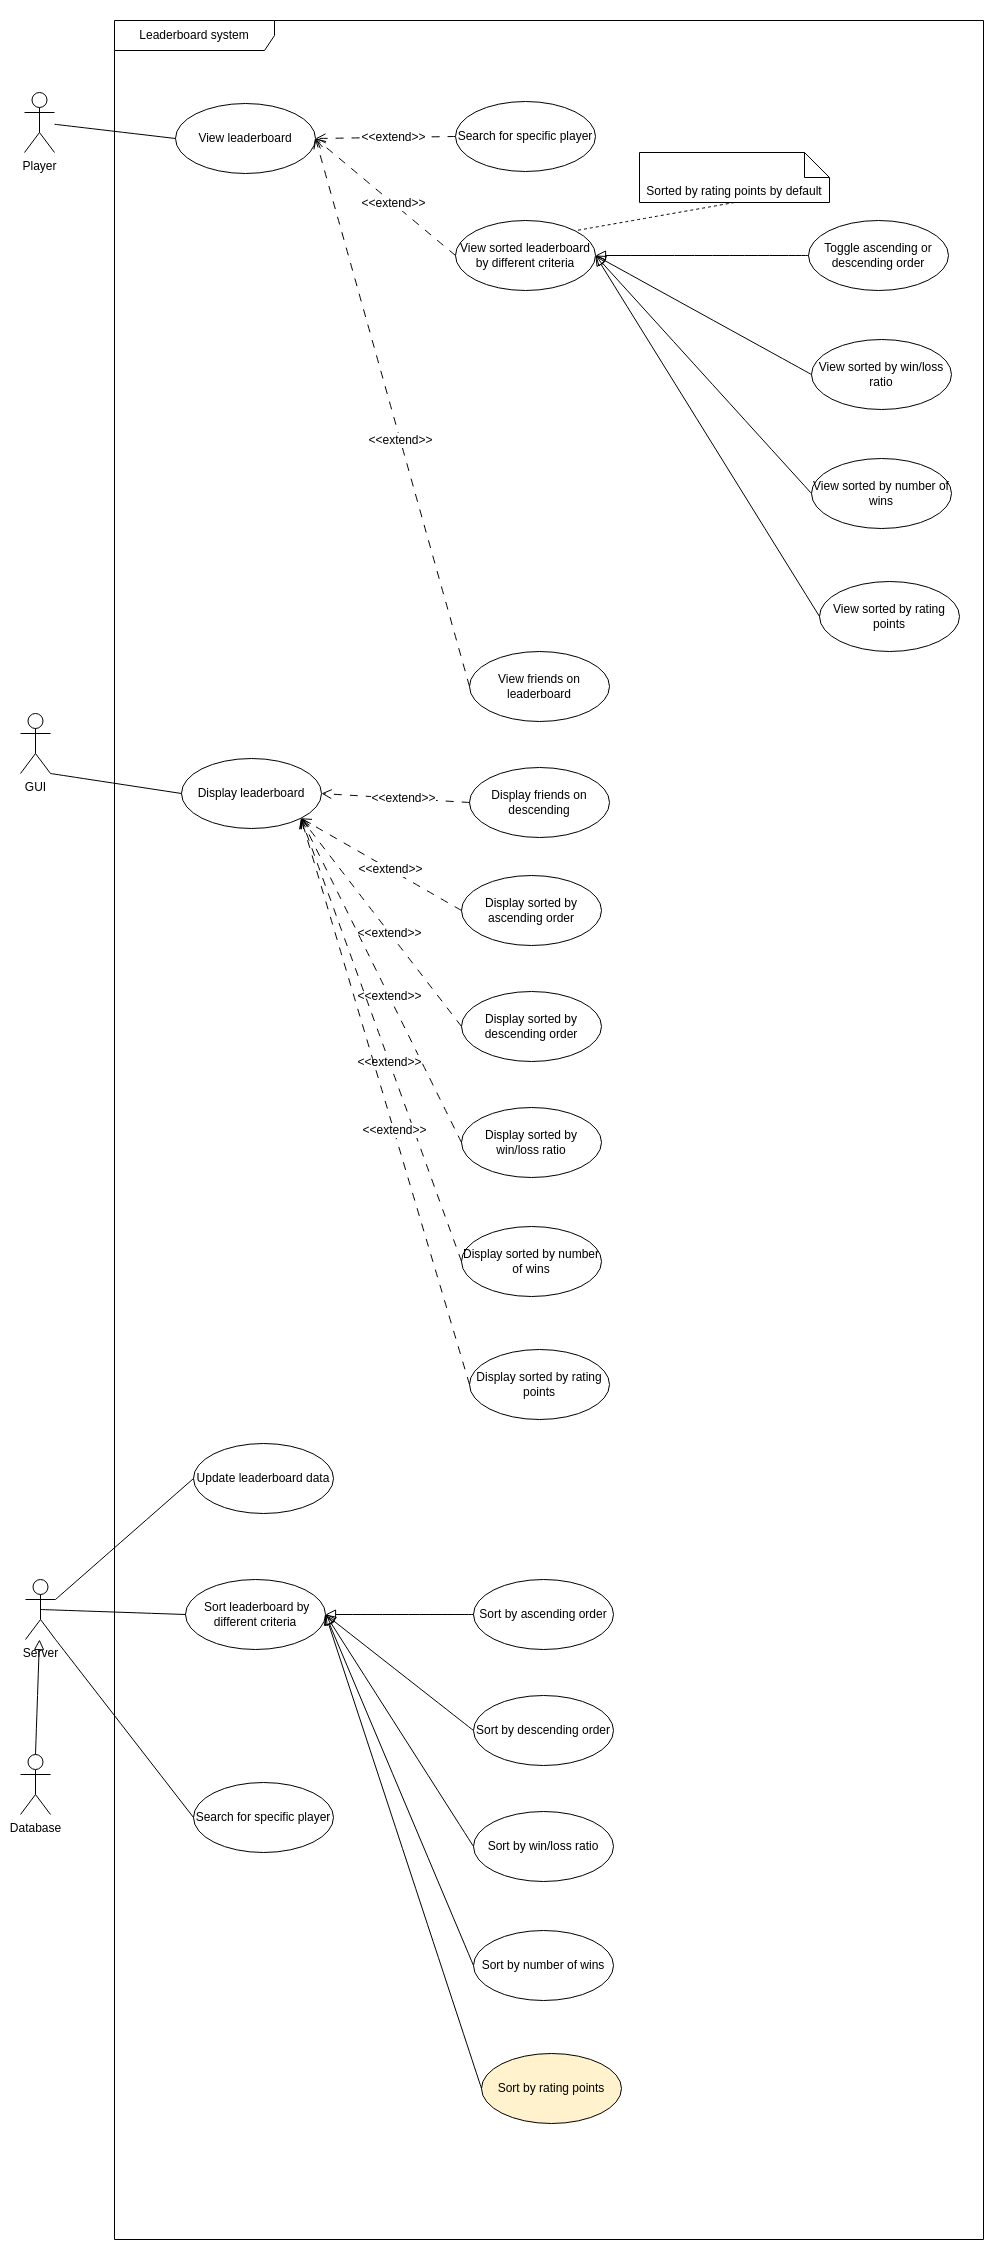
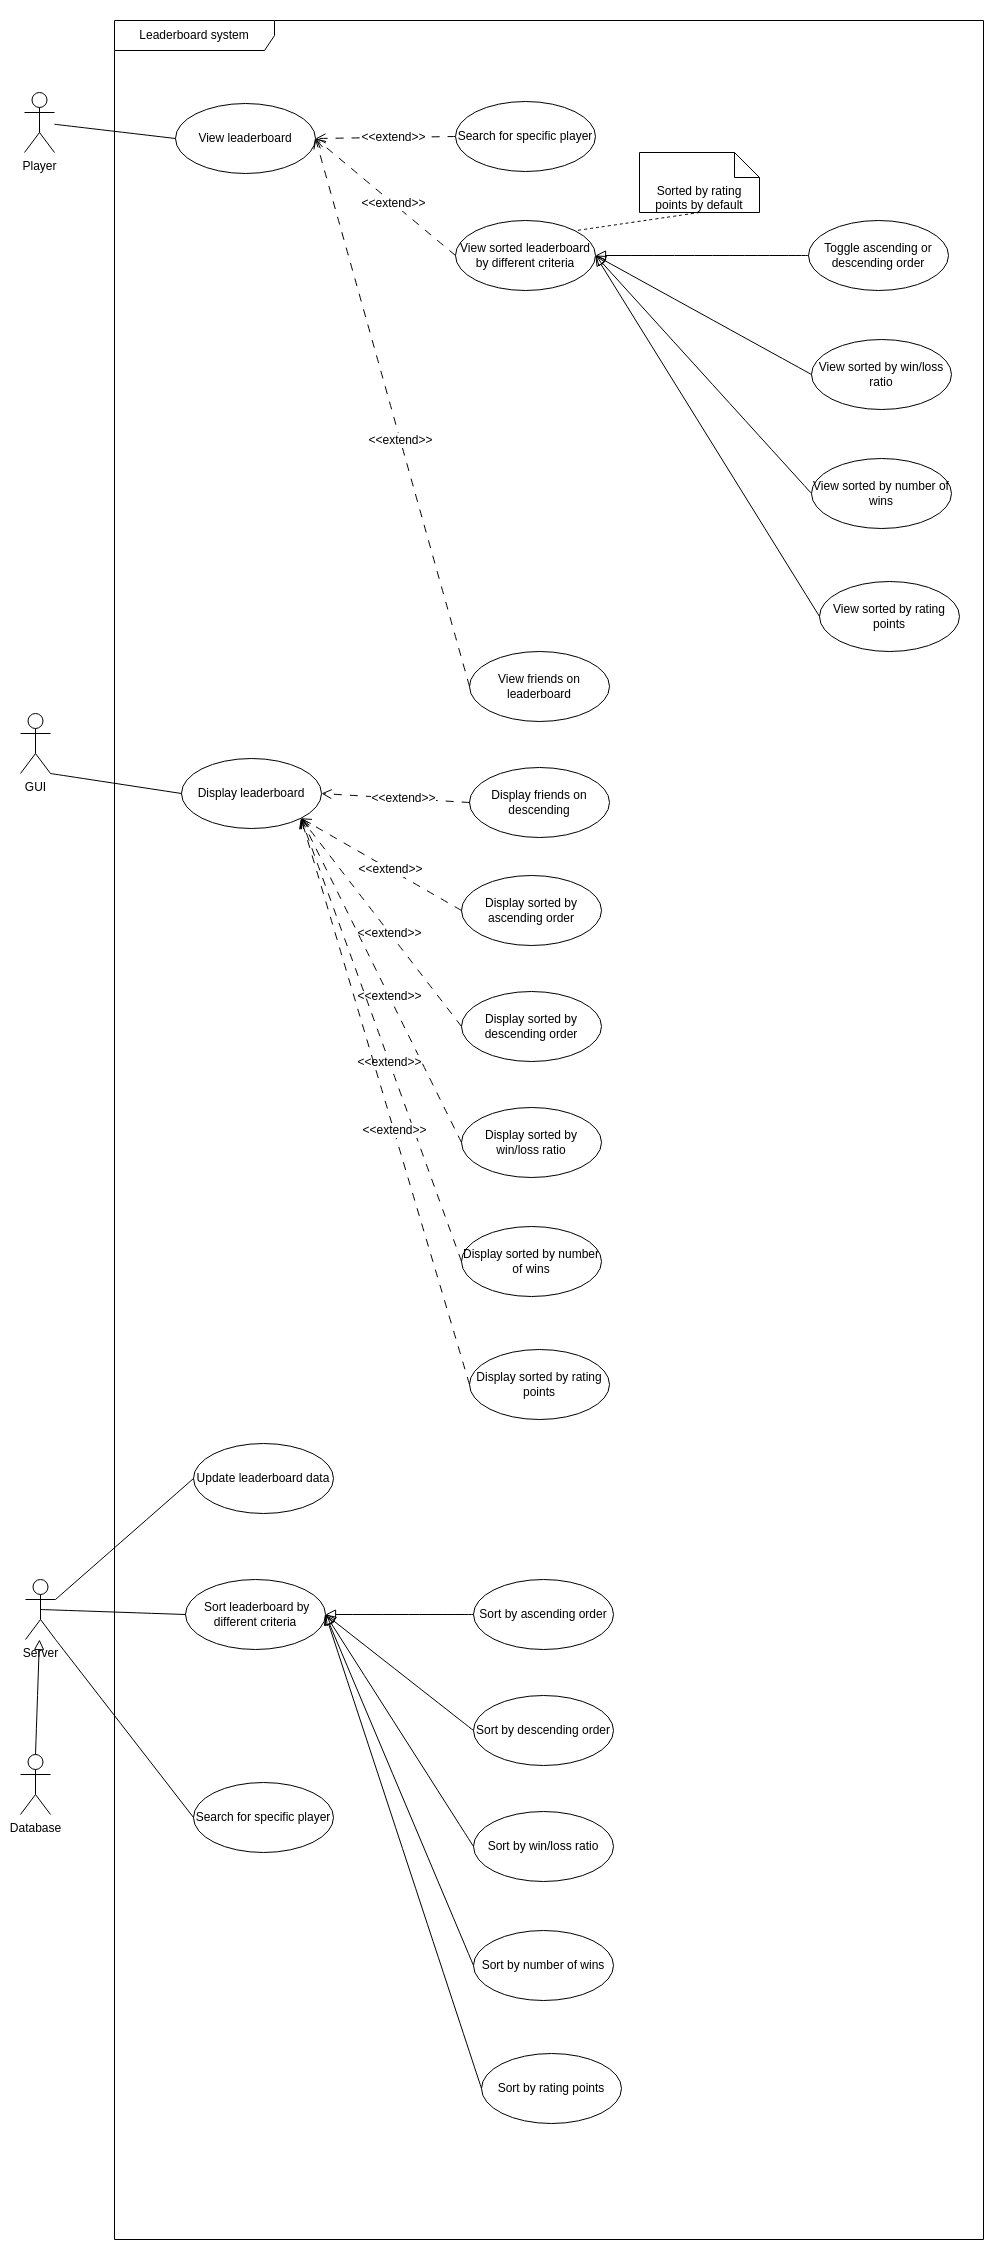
node "Sorted by rating points by default": size 190x50 -> 120x60
node "Sort by rating points": fillcolor #fff2cc -> #ffffff
